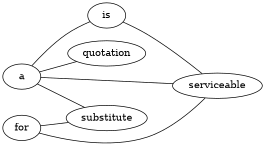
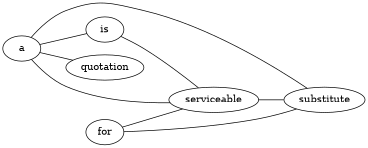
edge "serviceable" -- "substitute": added
